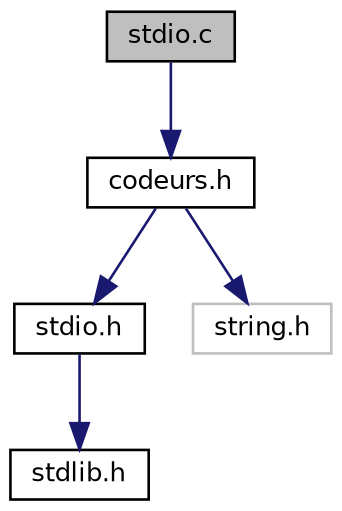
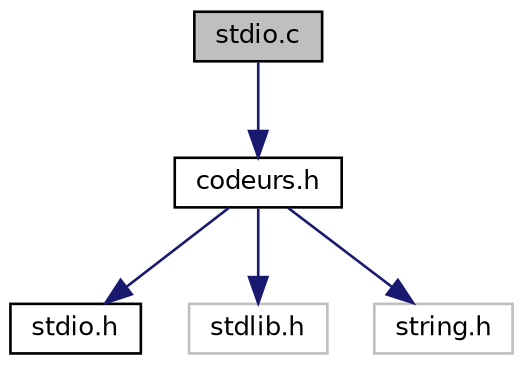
edge "stdio.h" -> "stdlib.h": now "codeurs.h" -> "stdlib.h"
node "stdlib.h": color black -> grey75
